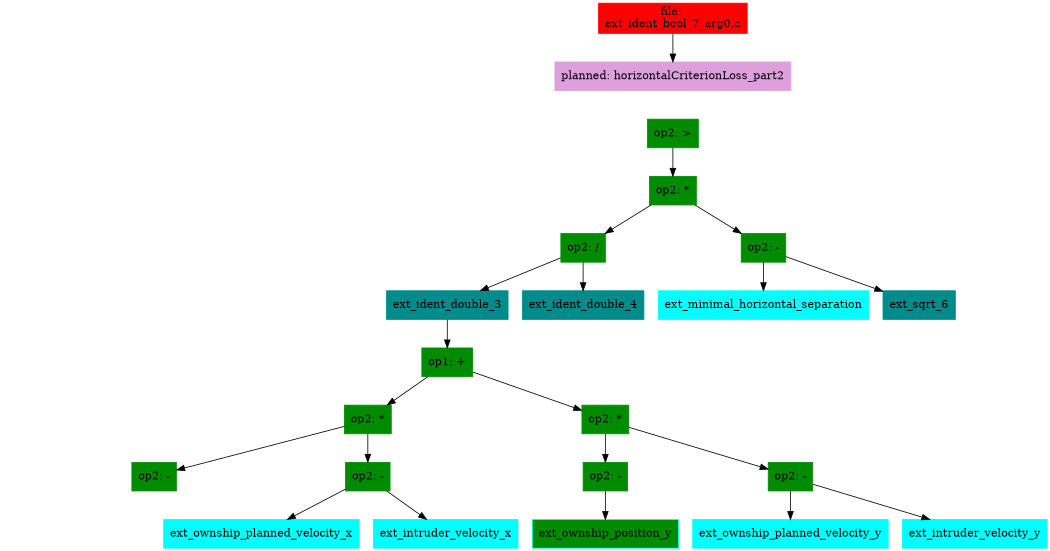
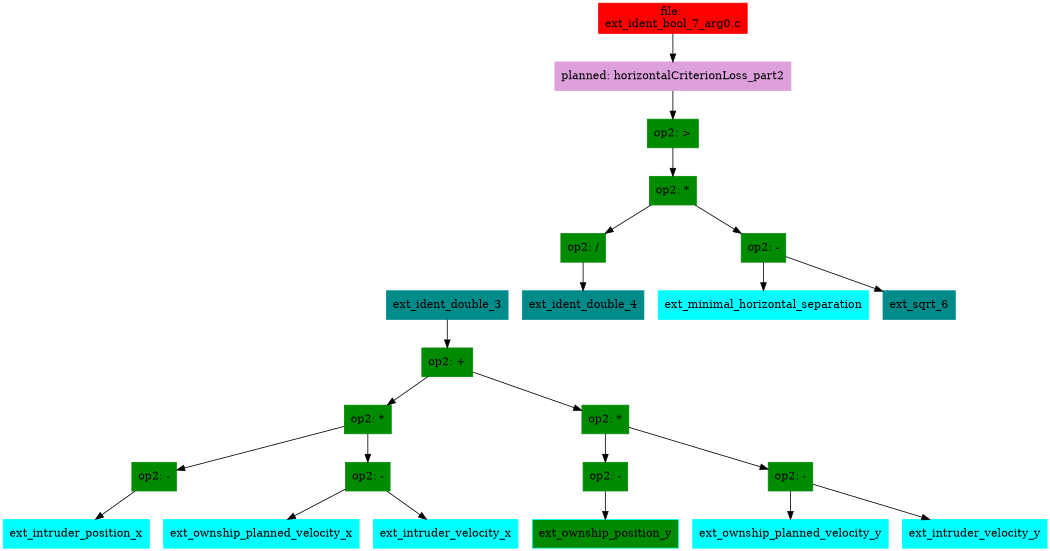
edge "planned: horizontalCriterionLoss_part2" -> "op2: >": added
edge "op2: /" -> "ext_ident_double_3": removed
node "op1: +": label "op1: +" -> "op2: +"
node "ext_intruder_position_x": added
